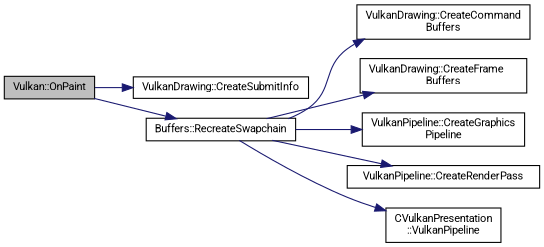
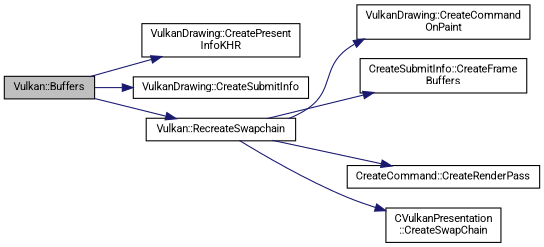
node "VulkanDrawing::CreateCommand Buffers": label "VulkanDrawing::CreateCommand Buffers" -> "VulkanDrawing::CreateCommand OnPaint"
node "VulkanDrawing::CreatePresent InfoKHR": added
node "VulkanDrawing::CreateFrame Buffers": label "VulkanDrawing::CreateFrame Buffers" -> "CreateSubmitInfo::CreateFrame Buffers"
node "Vulkan::OnPaint": label "Vulkan::OnPaint" -> "Vulkan::Buffers"
node "Buffers::RecreateSwapchain": label "Buffers::RecreateSwapchain" -> "Vulkan::RecreateSwapchain"
node "VulkanPipeline::CreateGraphics Pipeline": removed
node "VulkanPipeline::CreateRenderPass": label "VulkanPipeline::CreateRenderPass" -> "CreateCommand::CreateRenderPass"
node "CVulkanPresentation ::VulkanPipeline": label "CVulkanPresentation ::VulkanPipeline" -> "CVulkanPresentation ::CreateSwapChain"
